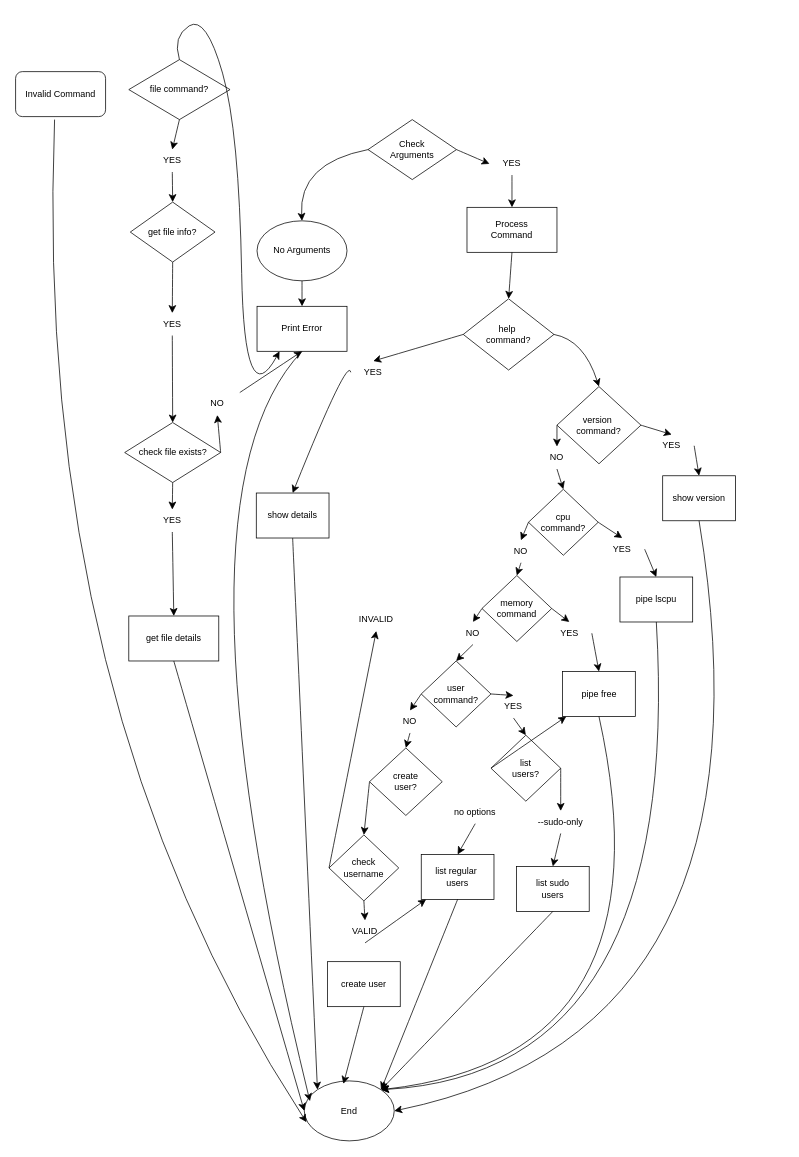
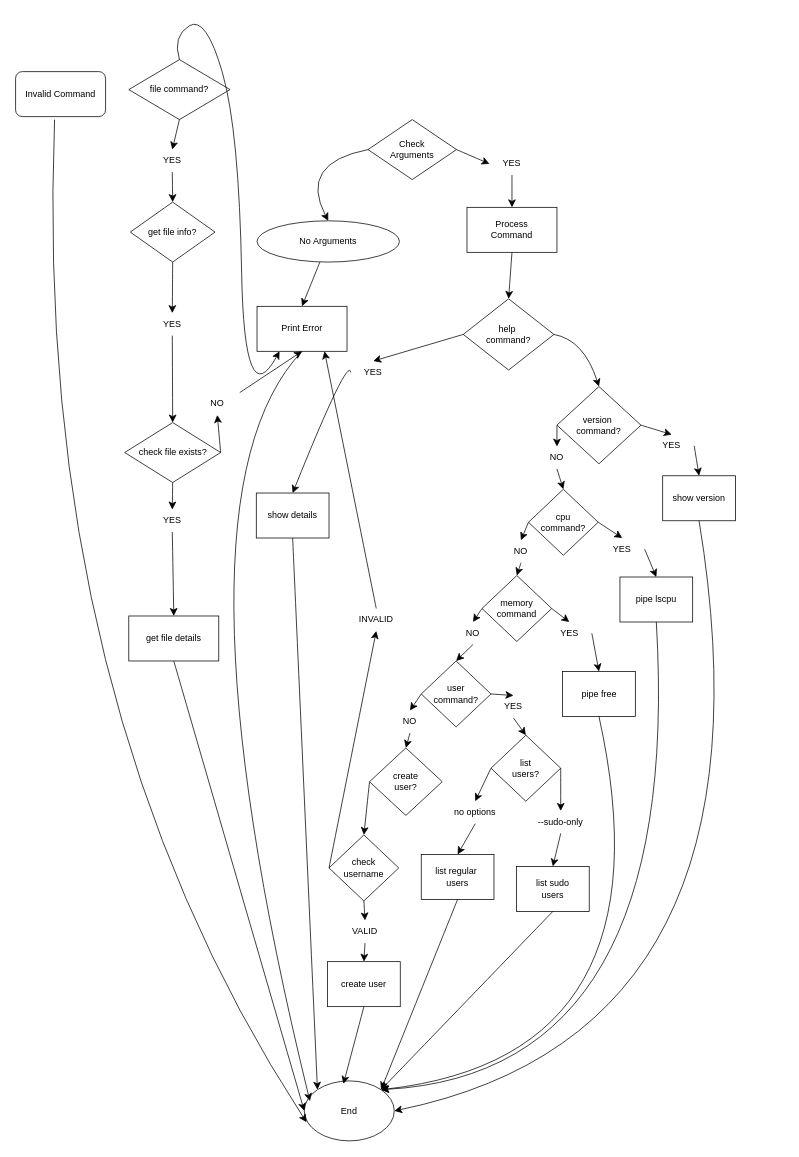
node "No Arguments": size 90x60 -> 143x41
edge "INVALID" -> "Print Error": added
edge "list users?" -> "pipe free": now "list users?" -> "no options"
edge "VALID" -> "list regular users": now "VALID" -> "create user"
